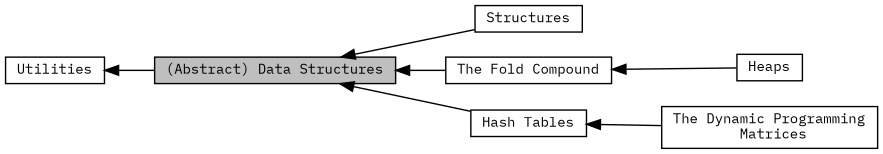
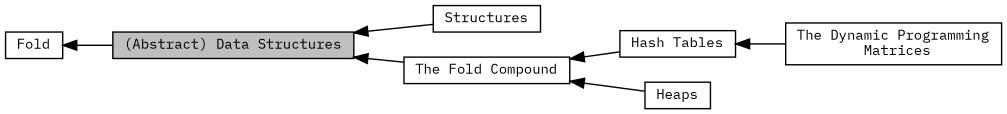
node "Utilities": label "Utilities" -> "Fold"
edge "Hash Tables" -> "(Abstract) Data Structures": now "Hash Tables" -> "The Fold Compound"
